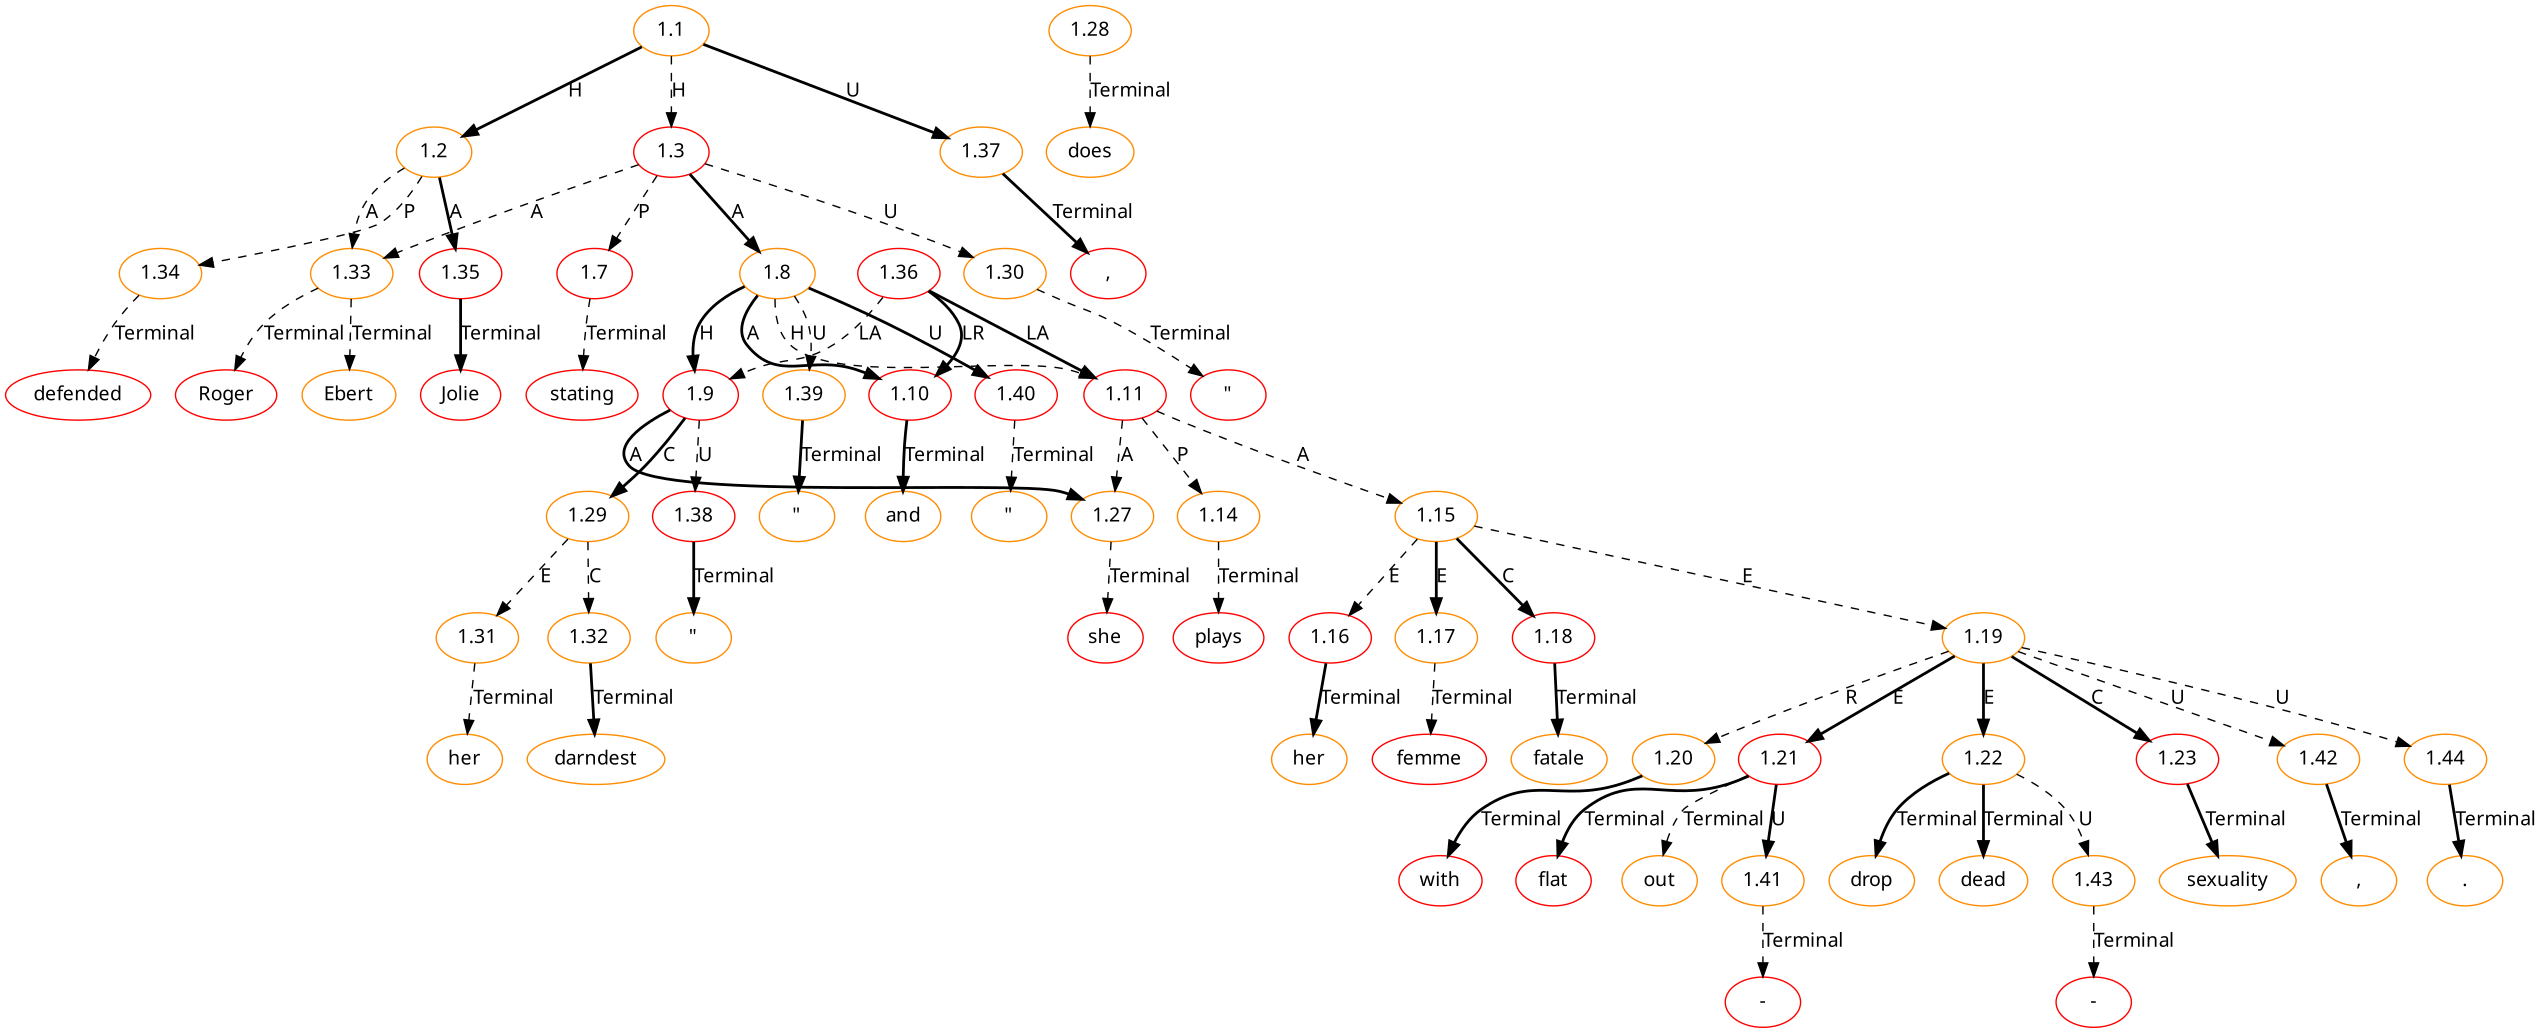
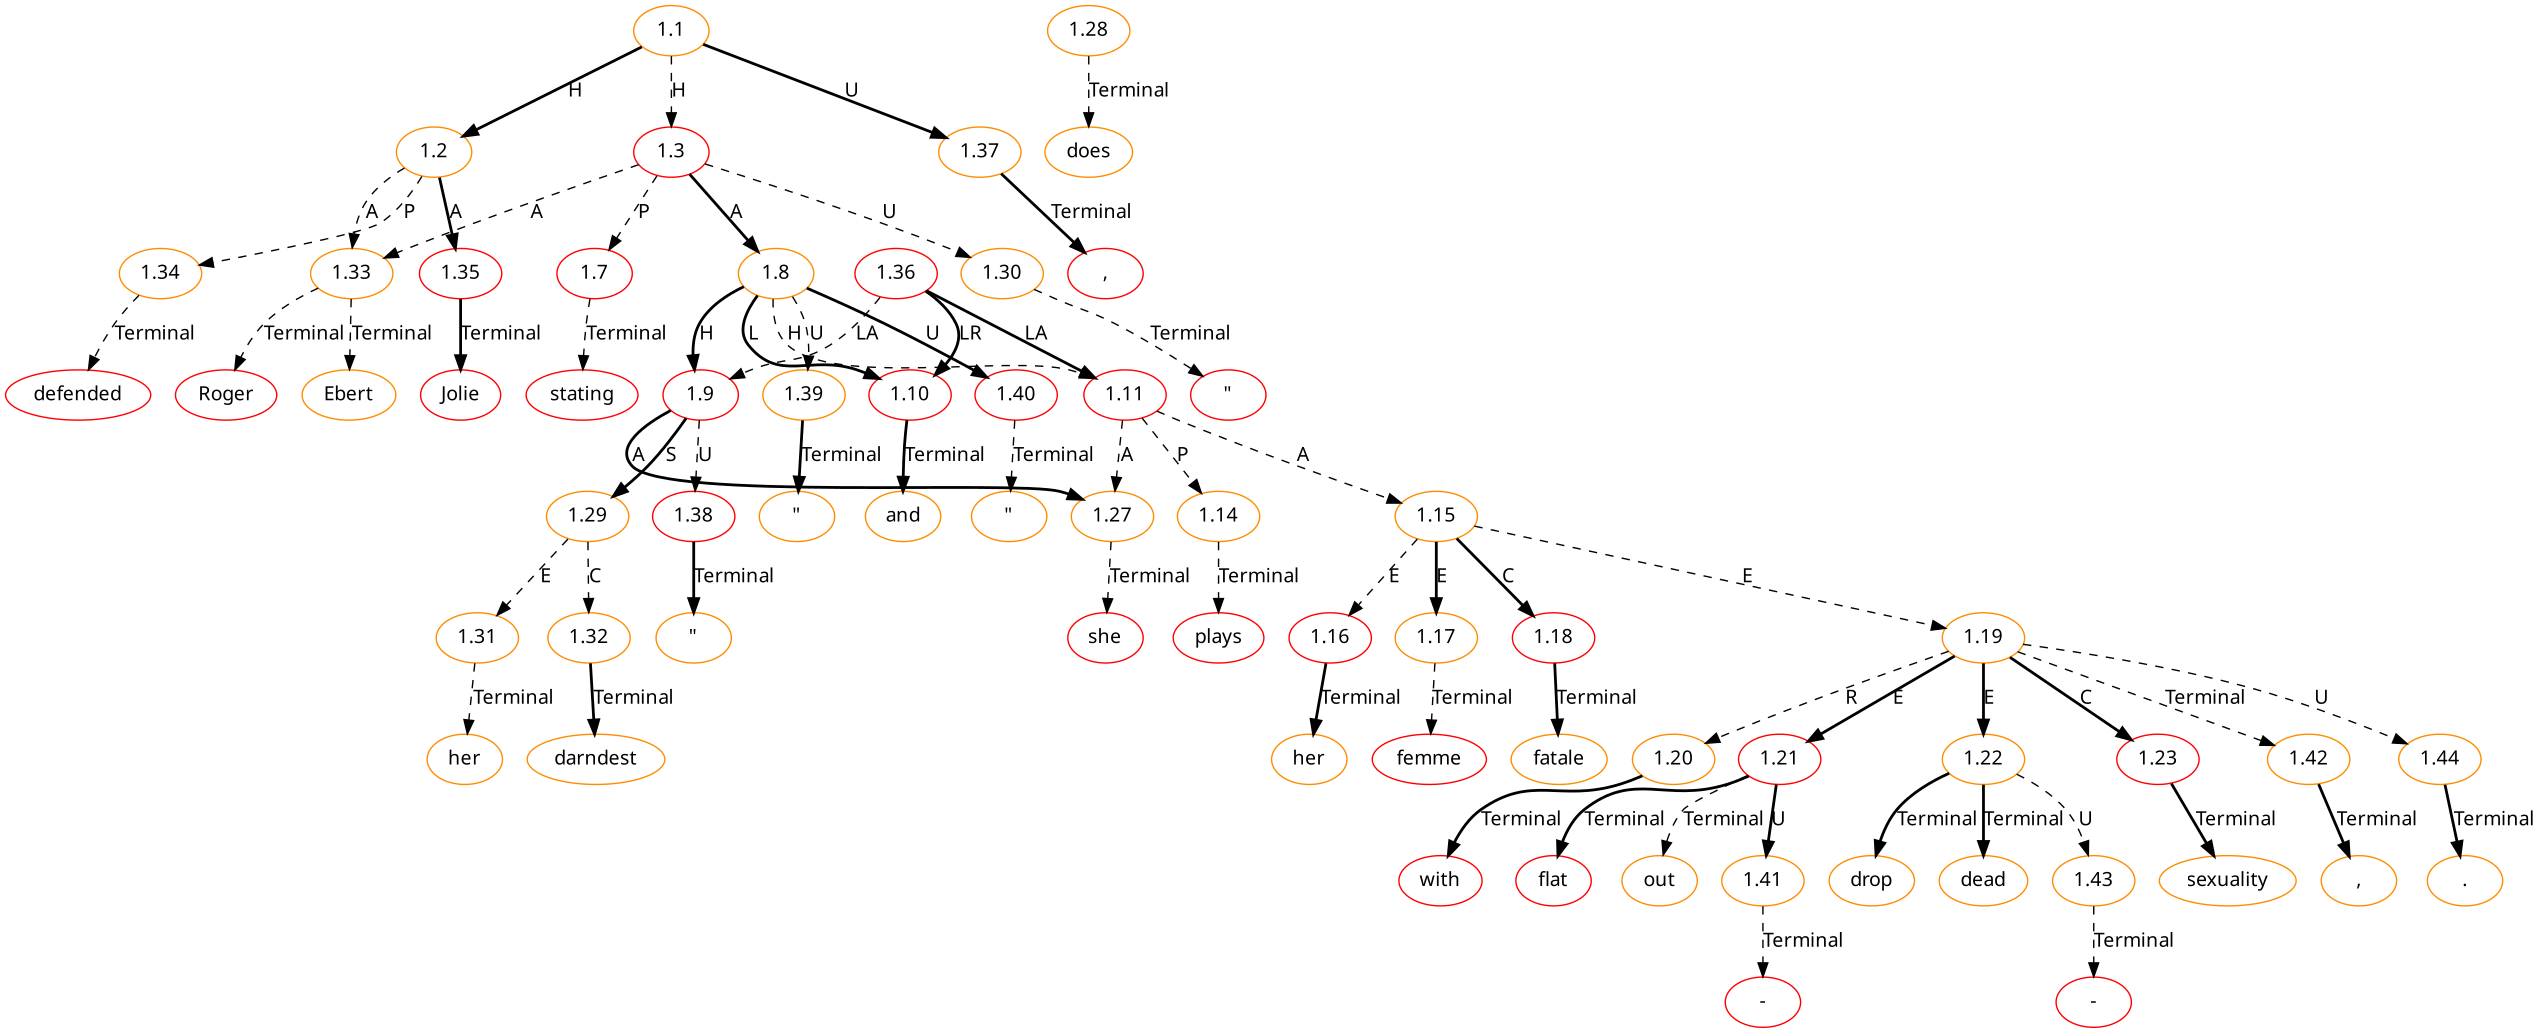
edge "1.8" -> "1.10": label "A" -> "L"
edge "1.9" -> "1.29": label "C" -> "S"
edge "1.19" -> "1.42": label "U" -> "Terminal"
